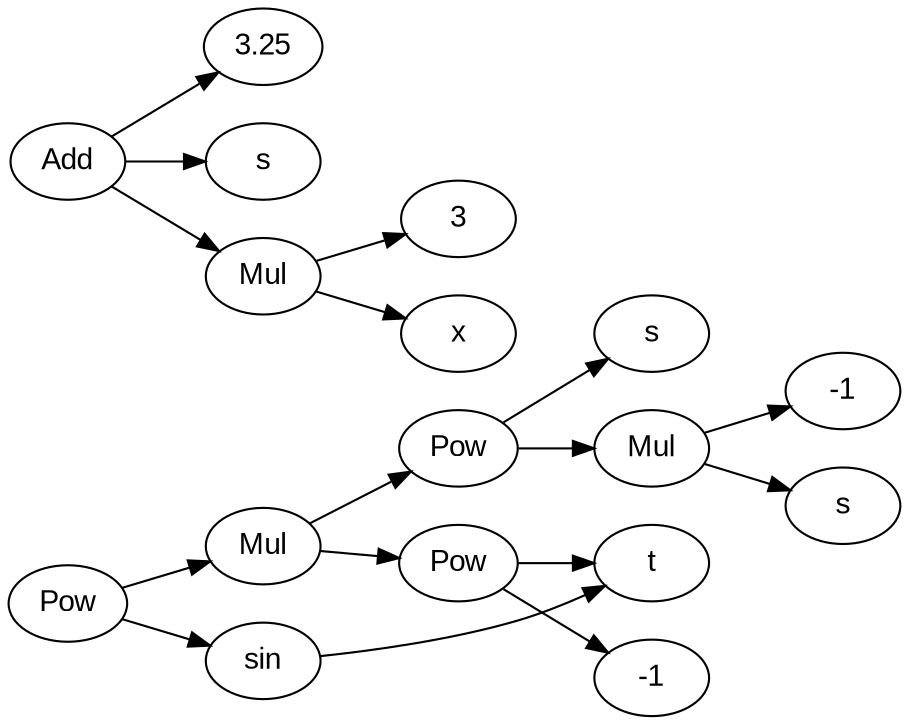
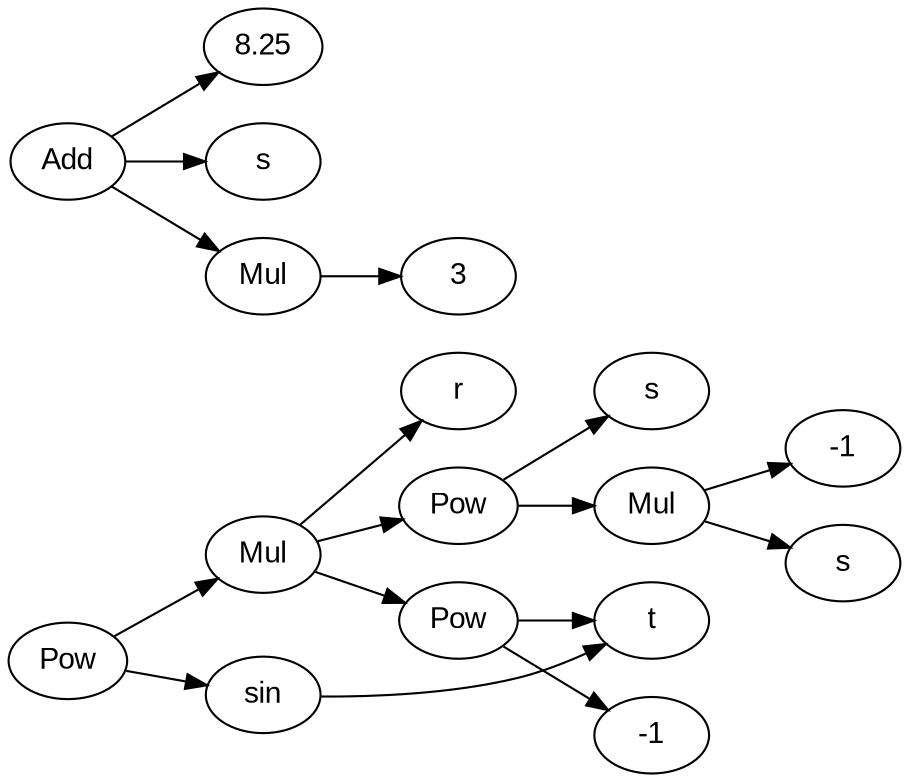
node "3.25": label "3.25" -> "8.25"
node "x": removed
node "r": added
